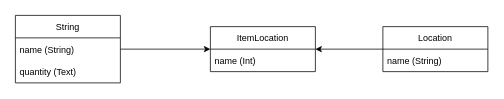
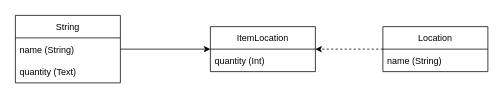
edge "Location" -> "ItemLocation": style solid -> dashed
node "name (Int)": label "name (Int)" -> "quantity (Int)"
